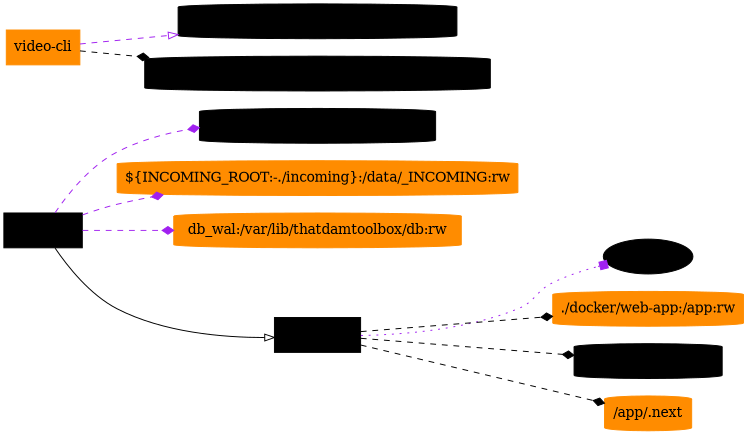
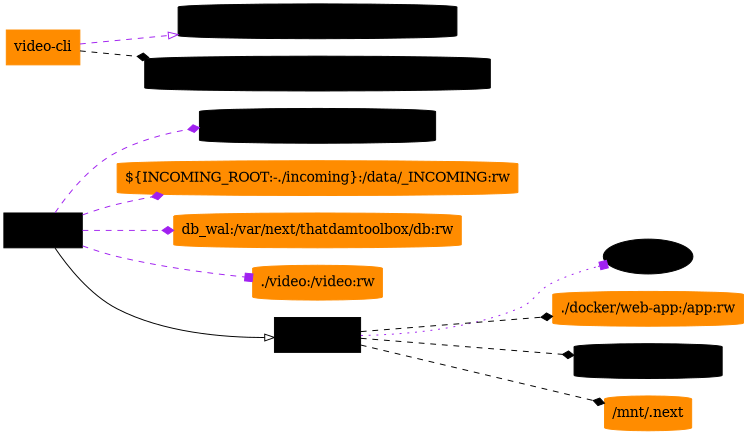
node "db_wal:/var/lib/thatdamtoolbox/db:rw": label "db_wal:/var/lib/thatdamtoolbox/db:rw" -> "db_wal:/var/next/thatdamtoolbox/db:rw"
node "./video:/video:rw": added
node "/app/.next": label "/app/.next" -> "/mnt/.next"
